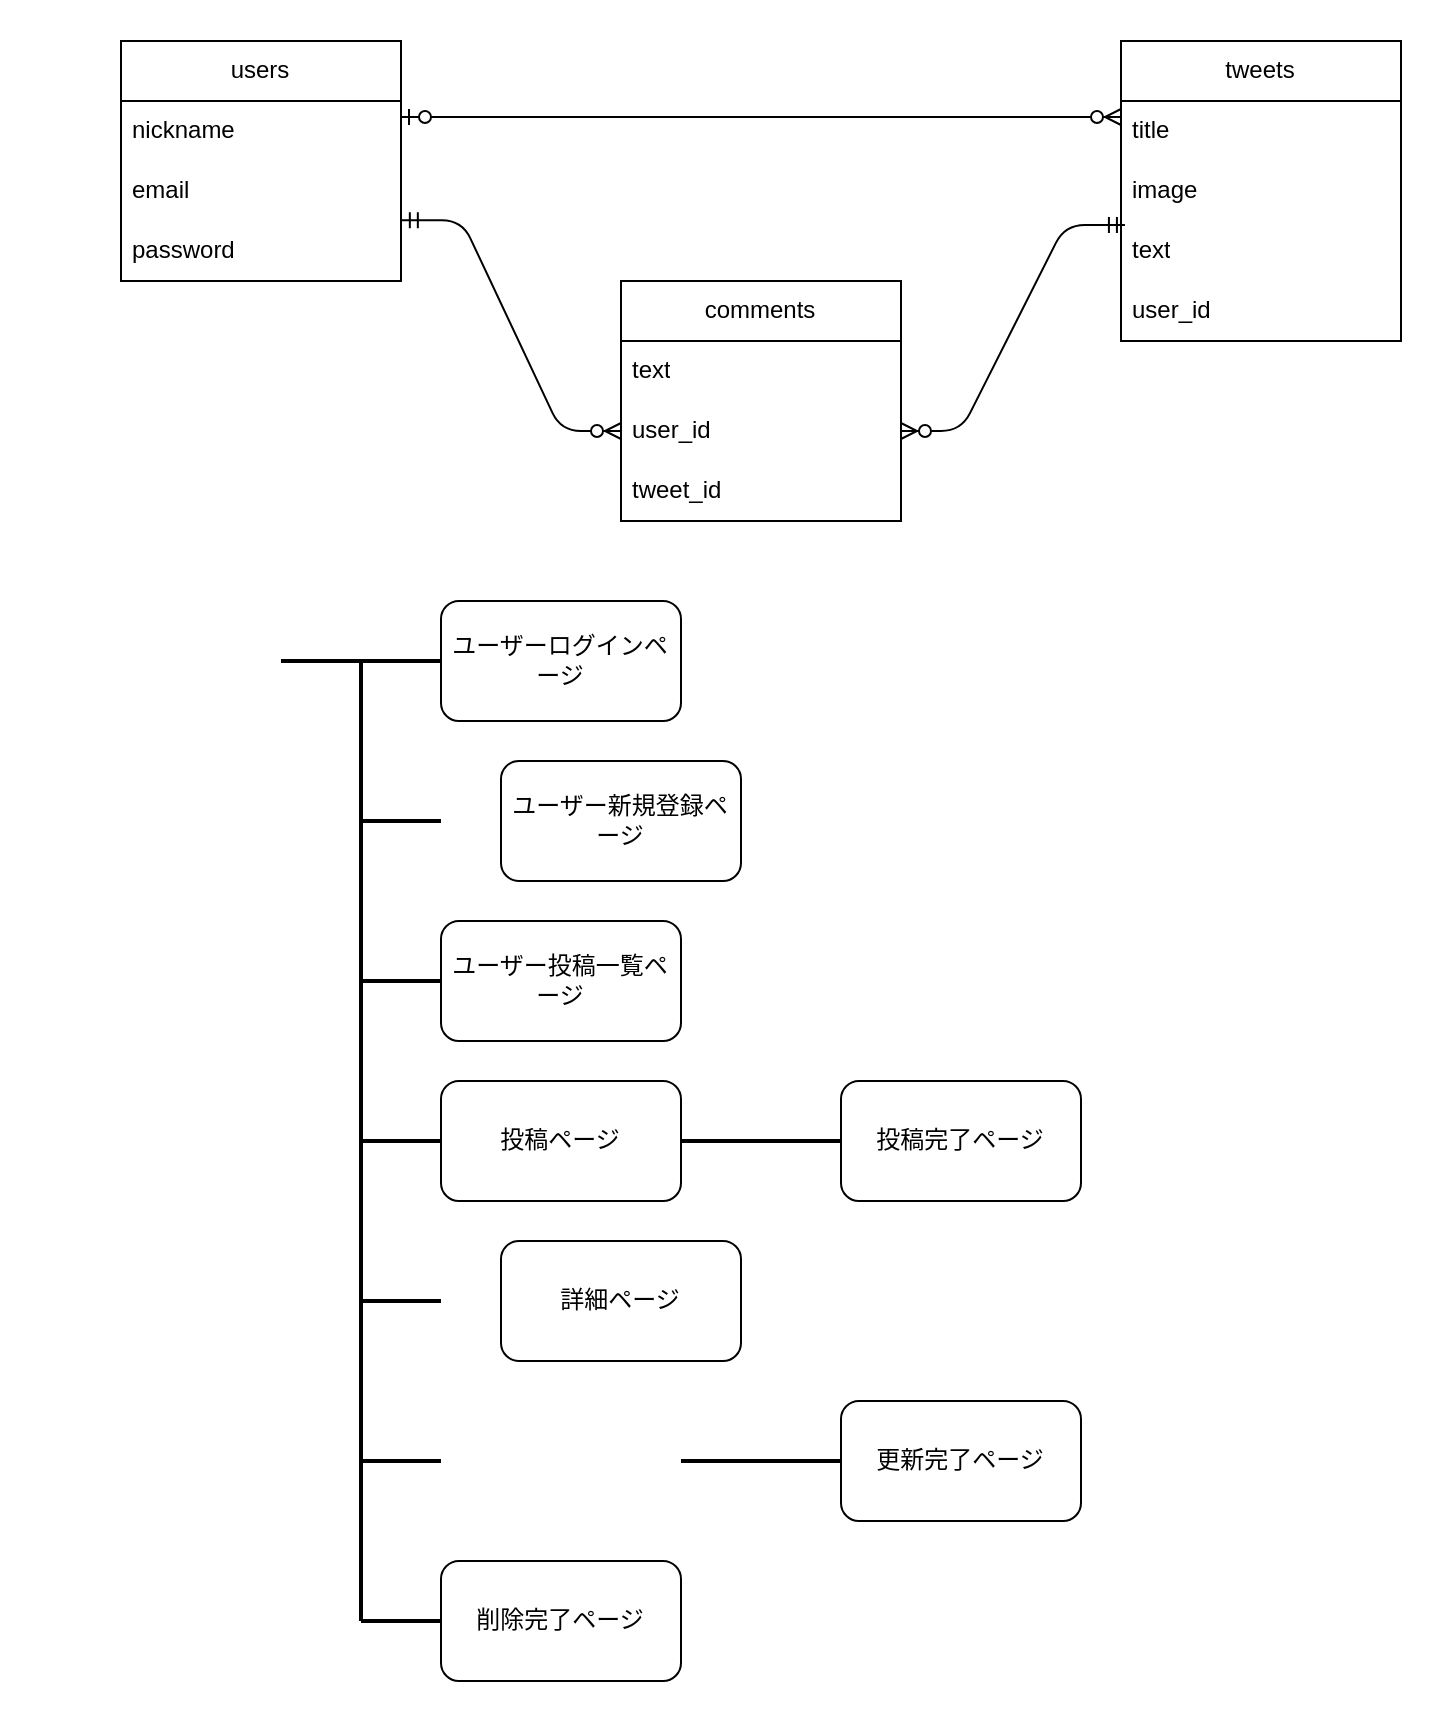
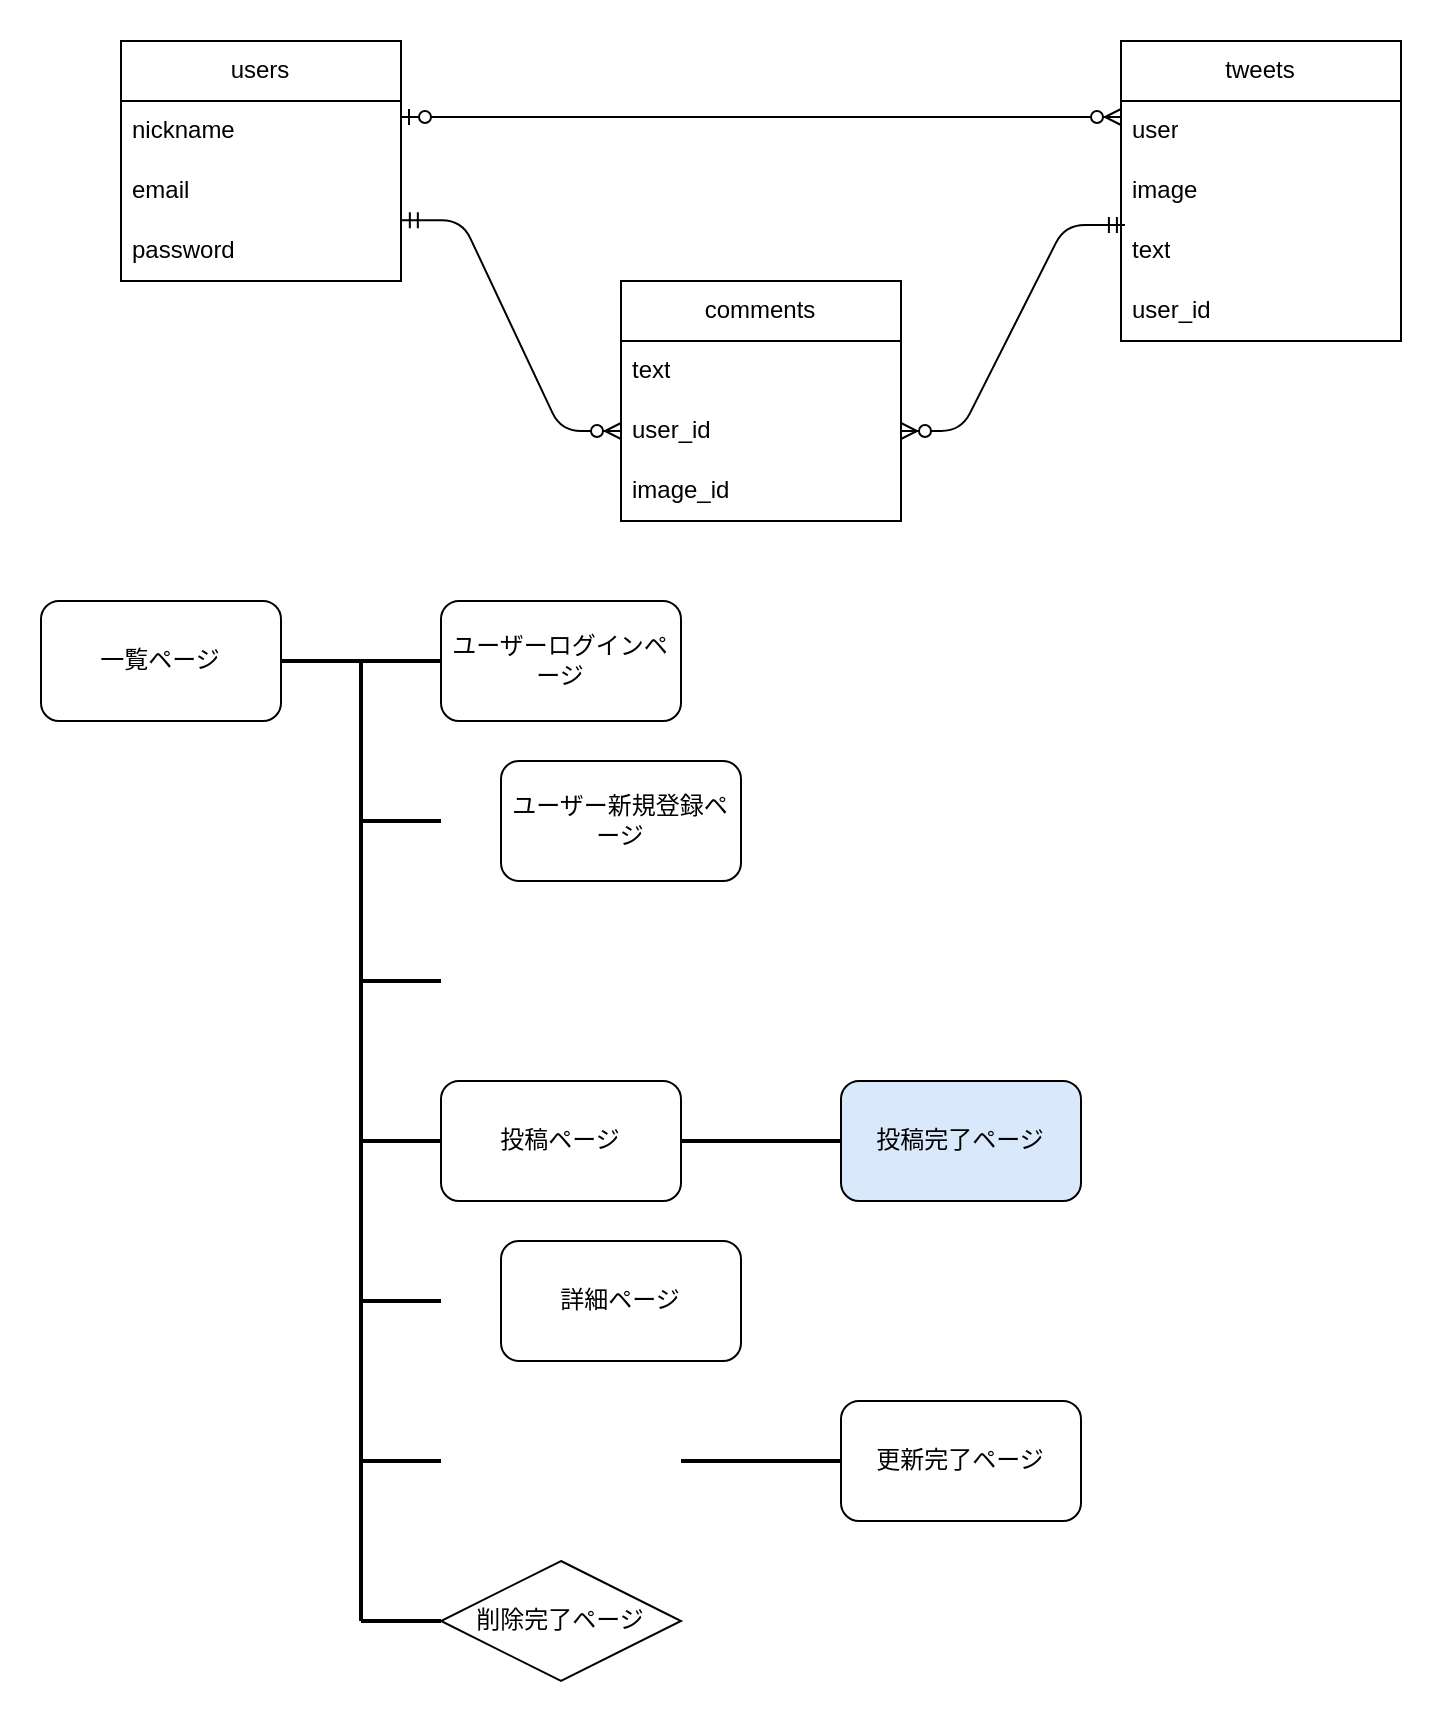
node "title": label "title" -> "user"
node "tweet_id": label "tweet_id" -> "image_id"
node "一覧ページ": added
node "ユーザー投稿一覧ページ": removed
node "投稿完了ページ": fillcolor #ffffff -> #dae8fc
node "削除完了ページ": shape rounded rectangle -> diamond
